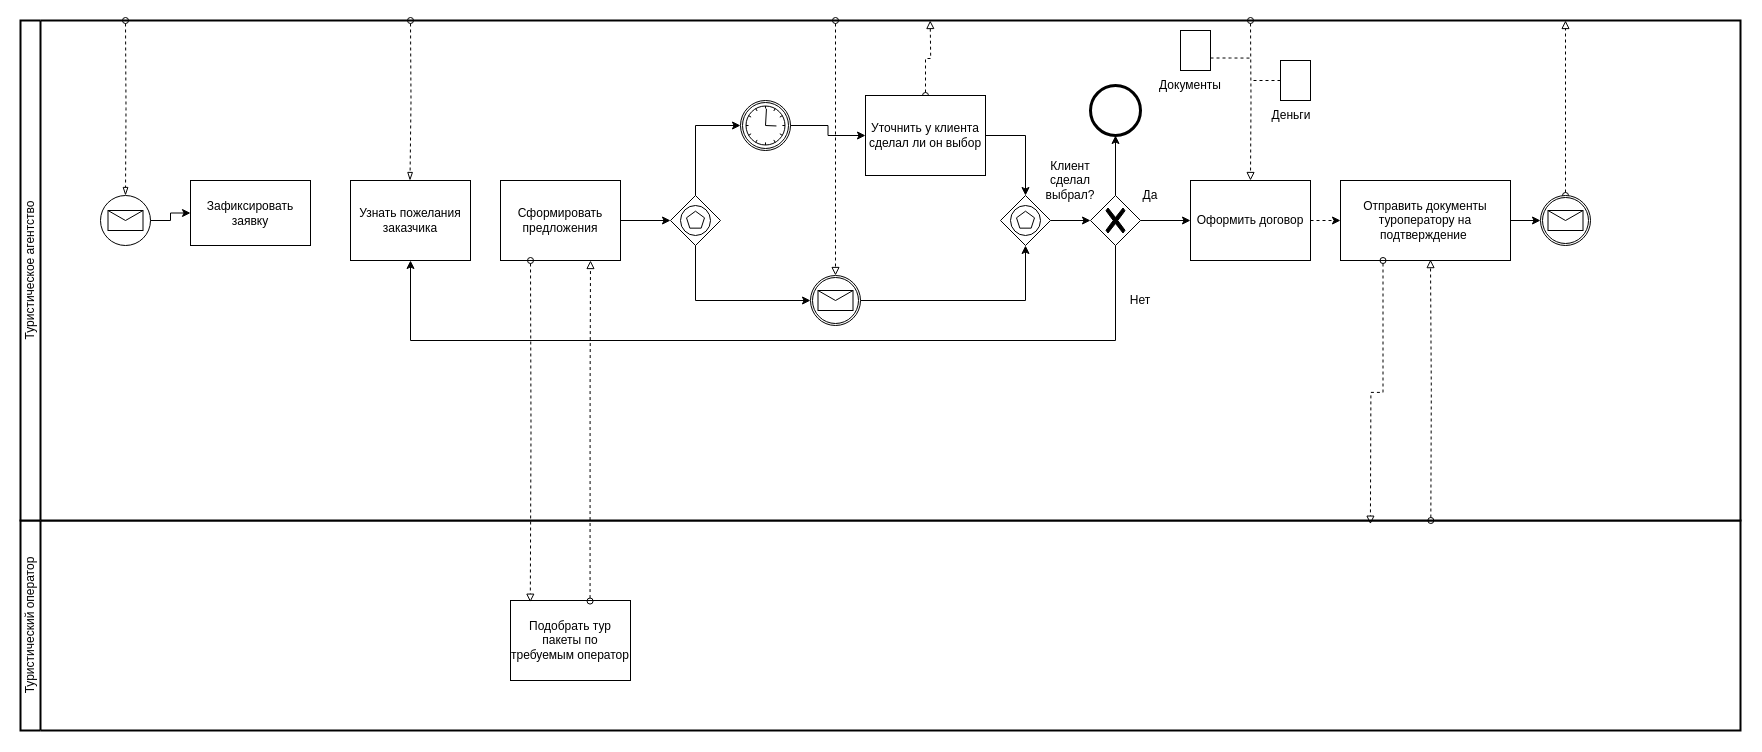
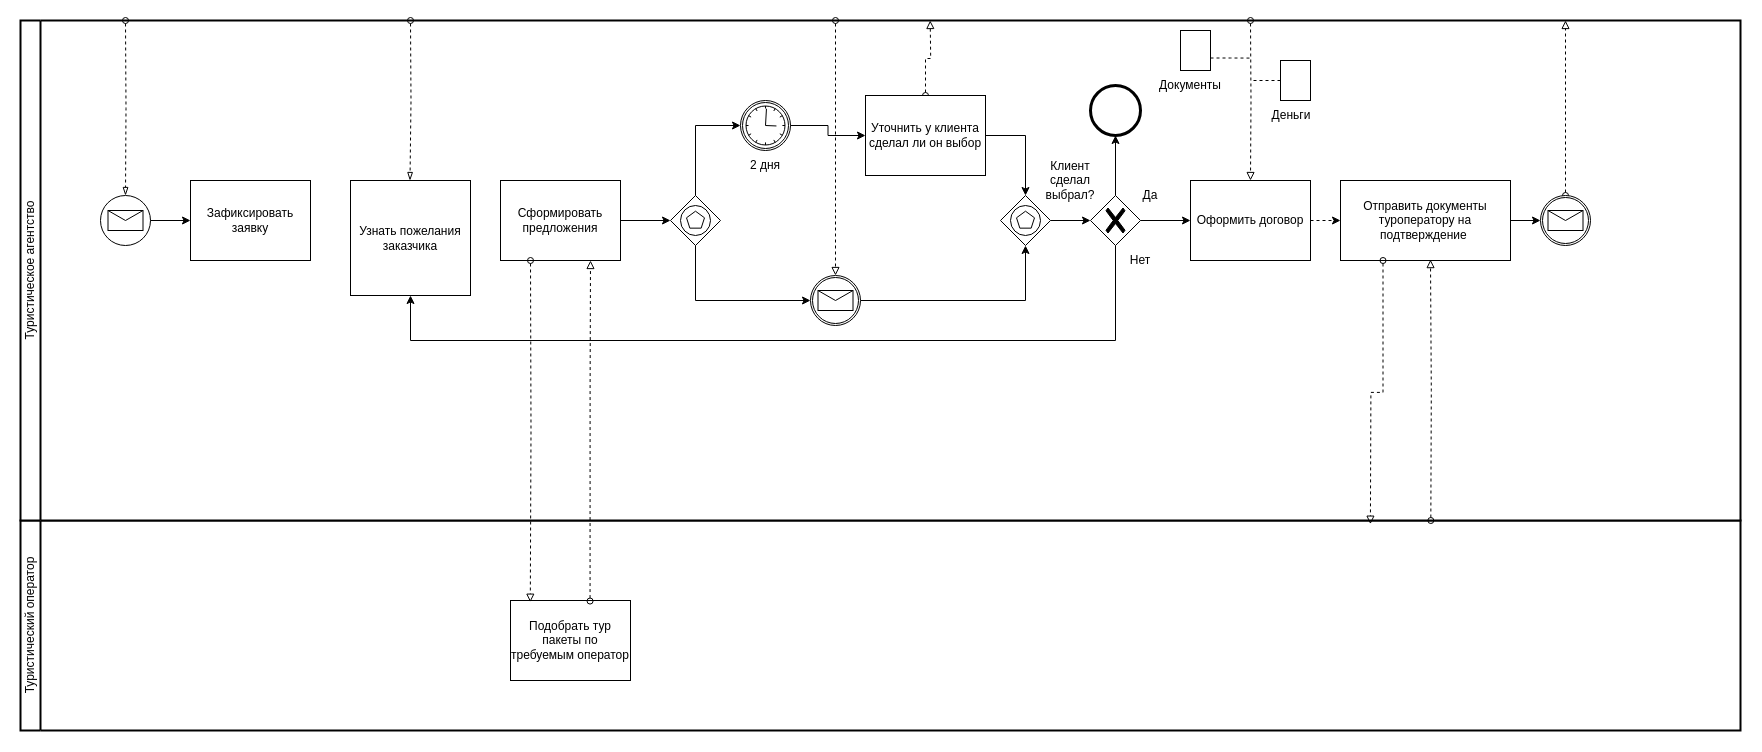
node "2 дня": added
node "Зафиксировать заявку": size 120x65 -> 120x80
node "Узнать пожелания заказчика": size 120x80 -> 120x115
node "Нет": moved (1141, 301) -> (1141, 261)
